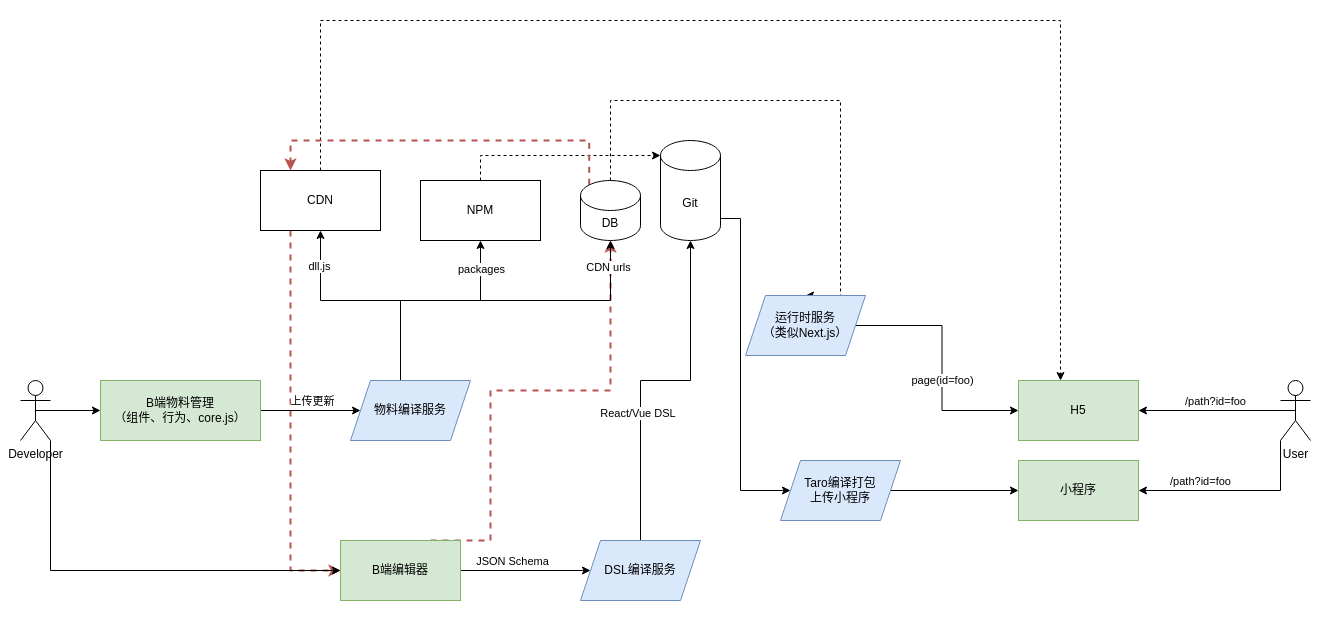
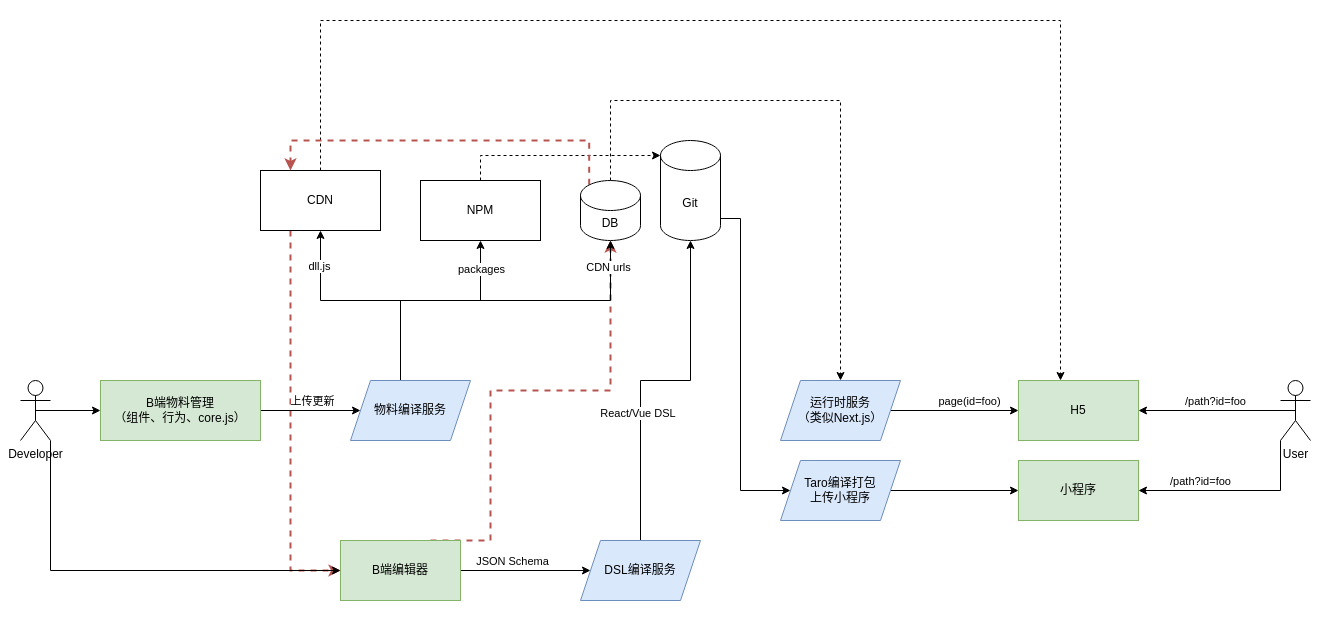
node "运行时服务 （类似Next.js）": moved (806, 326) -> (841, 411)
